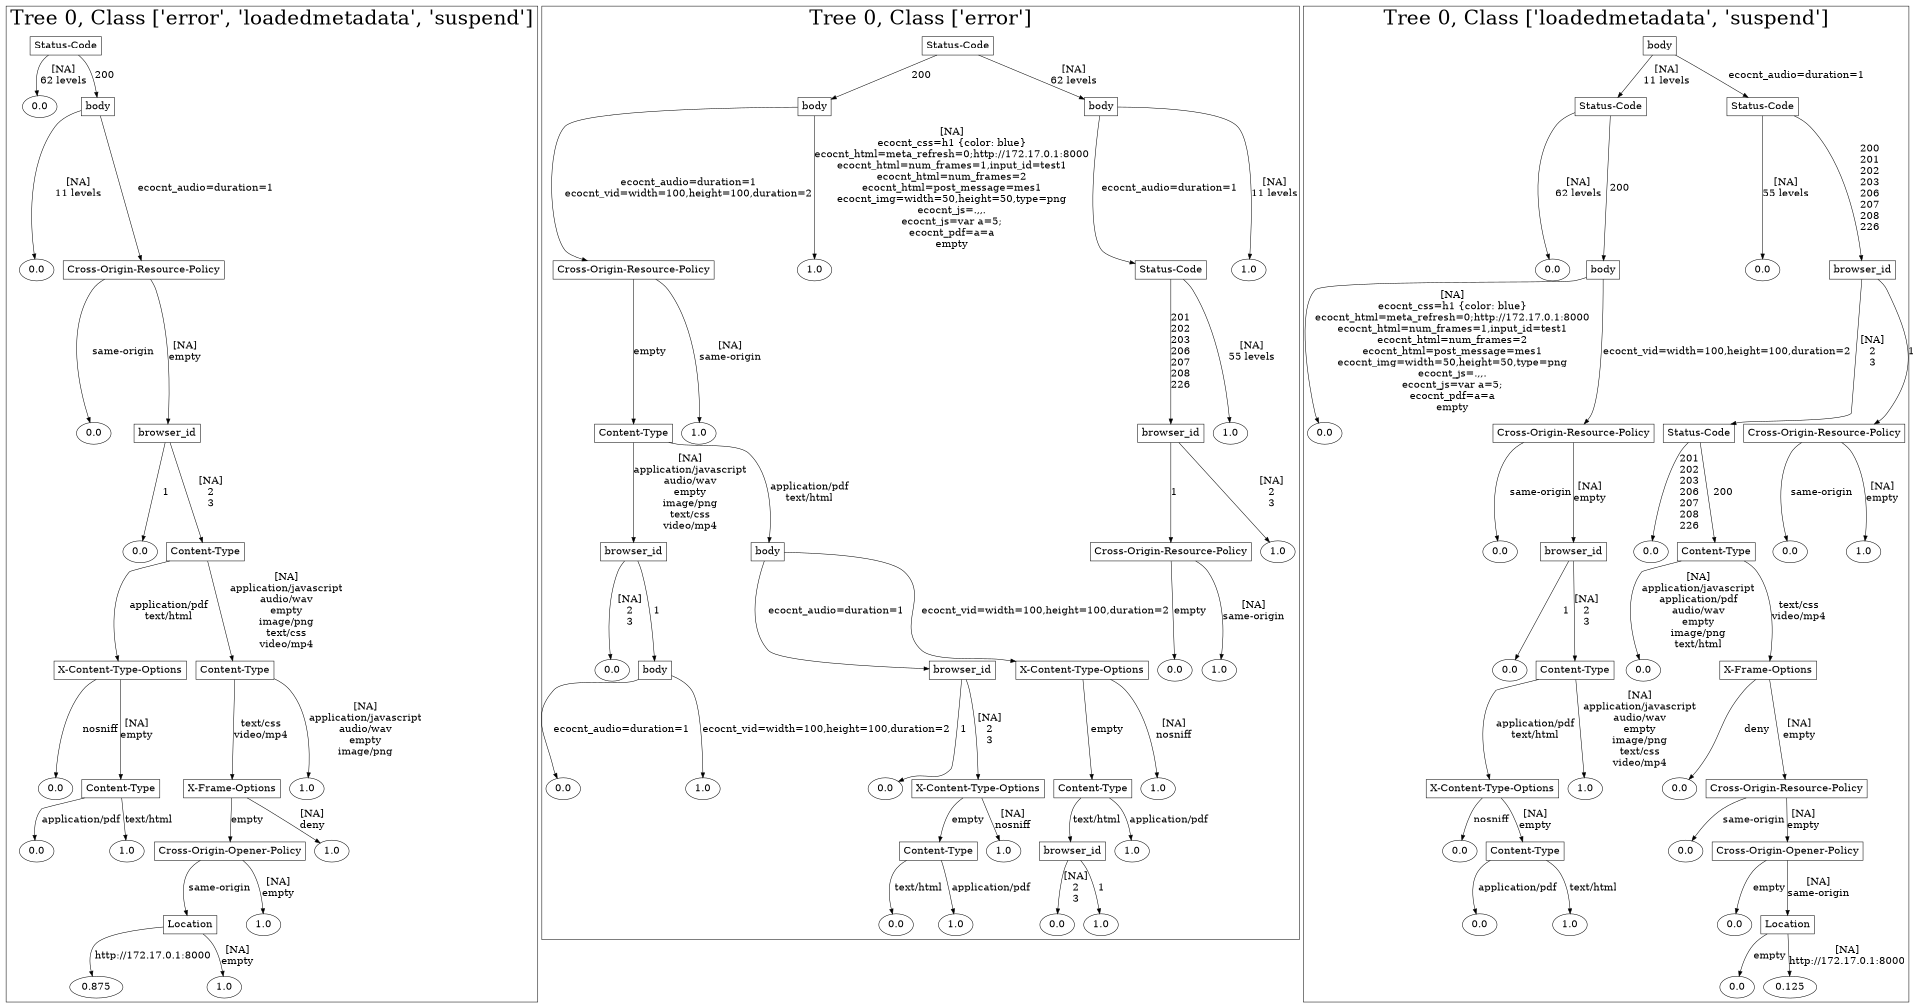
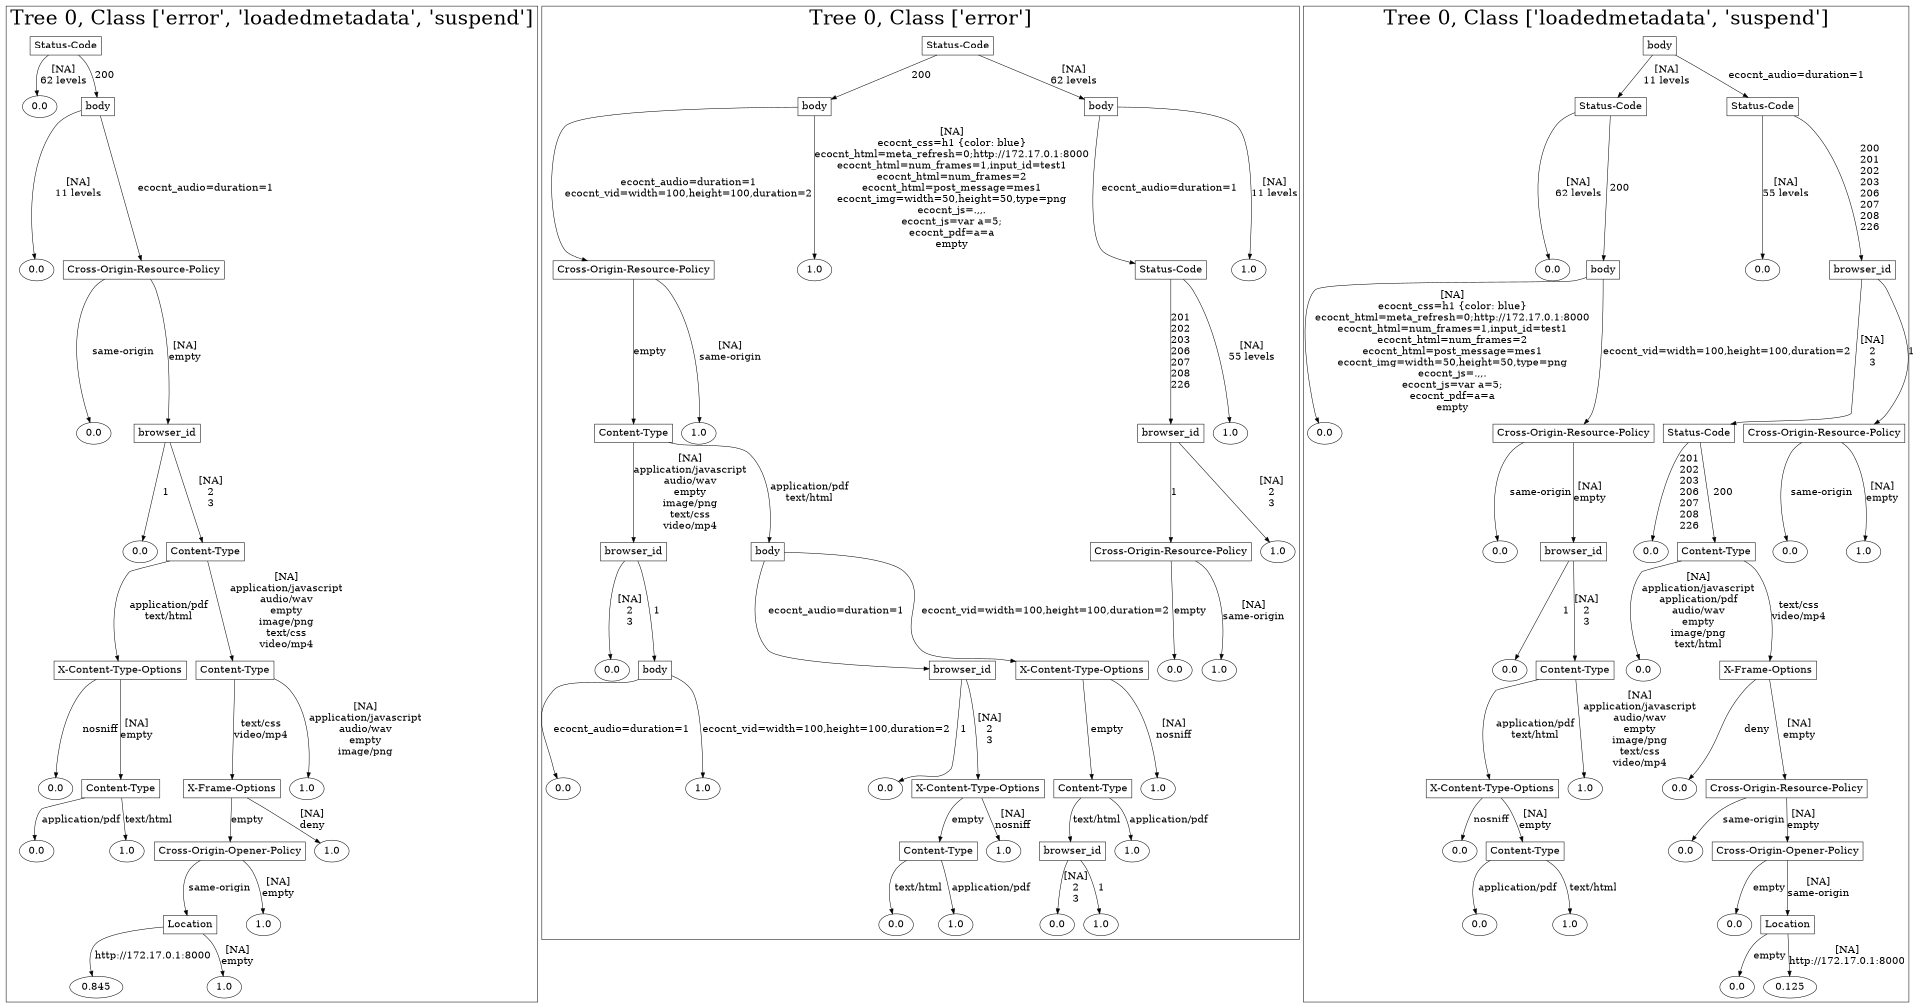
node "0.875": label "0.875" -> "0.845"
